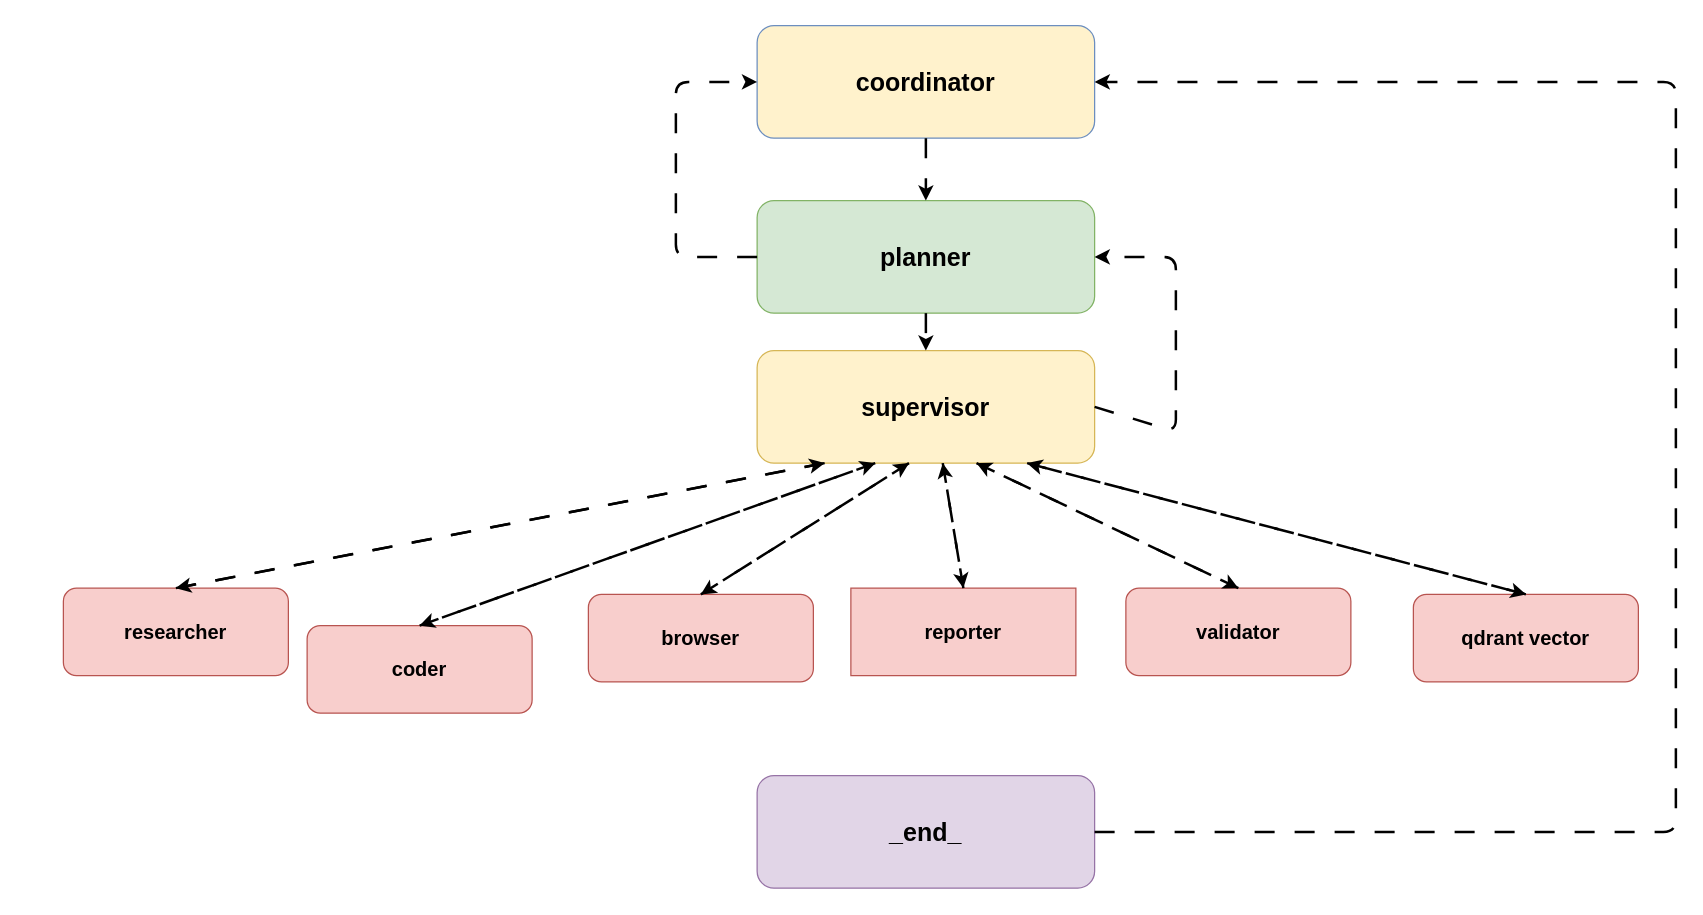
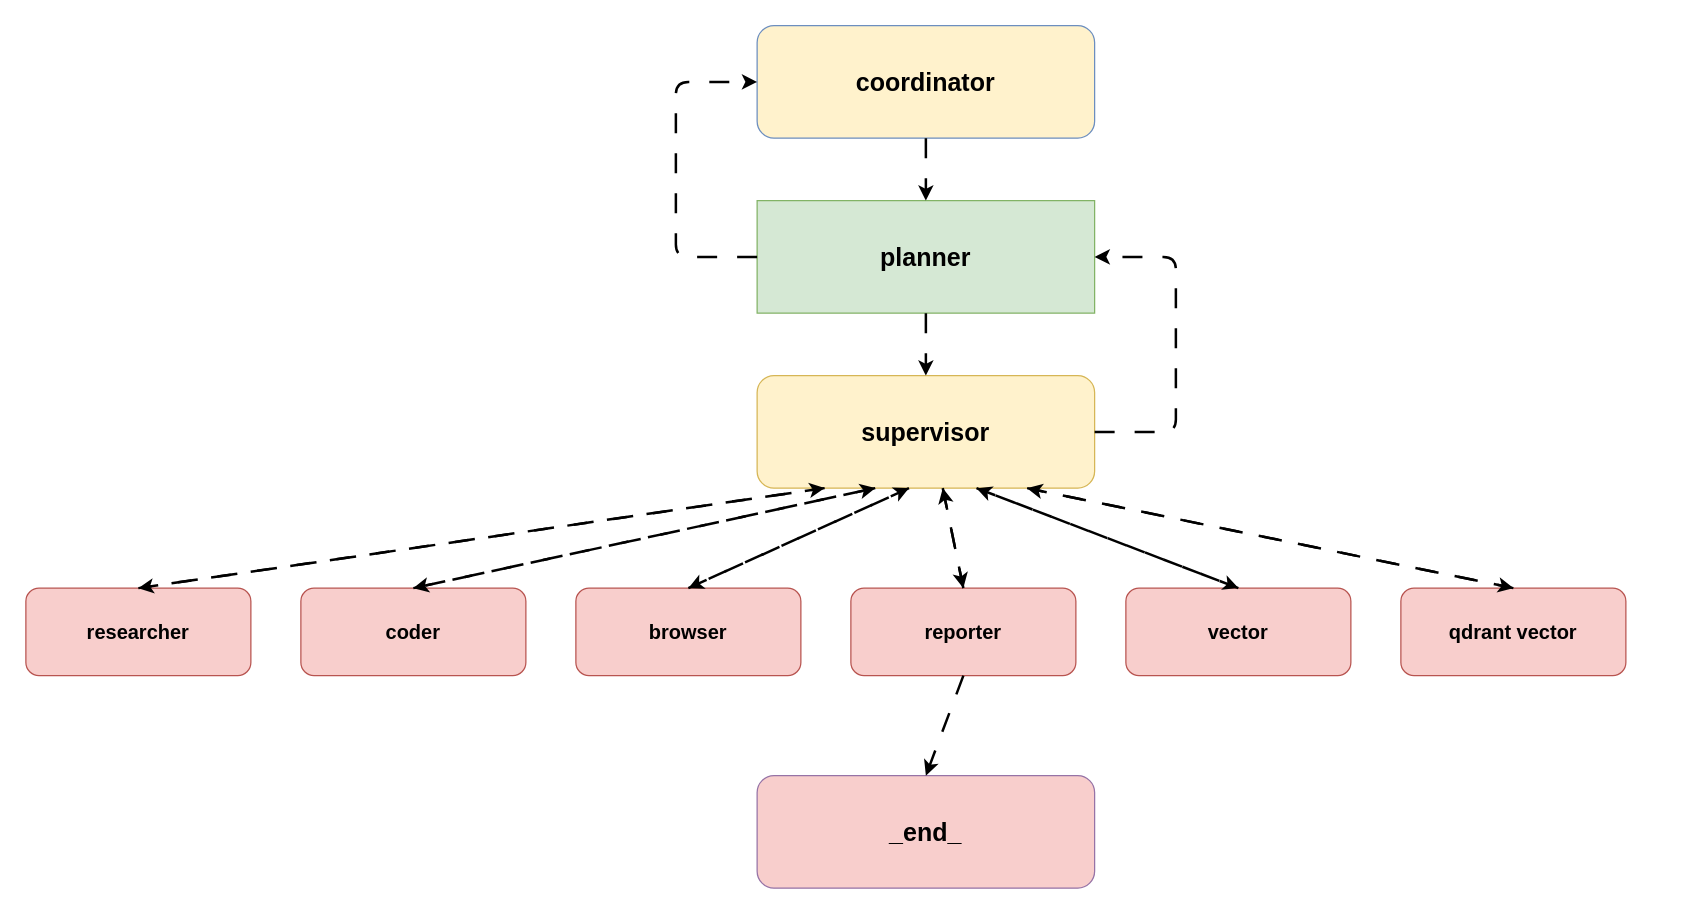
node "planner": shape rounded rectangle -> rectangle
node "supervisor": moved (926, 407) -> (926, 432)
node "researcher": moved (176, 632) -> (138, 632)
node "reporter": shape rectangle -> rounded rectangle
node "validator": label "validator" -> "vector"
node "browser": moved (701, 638) -> (688, 632)
node "qdrant vector": moved (1526, 638) -> (1513, 632)
node "coder": moved (419, 669) -> (413, 632)
edge "reporter" -> "_end_": added
node "_end_": fillcolor #e1d5e7 -> #f8cecc
edge "_end_" -> "coordinator": removed
